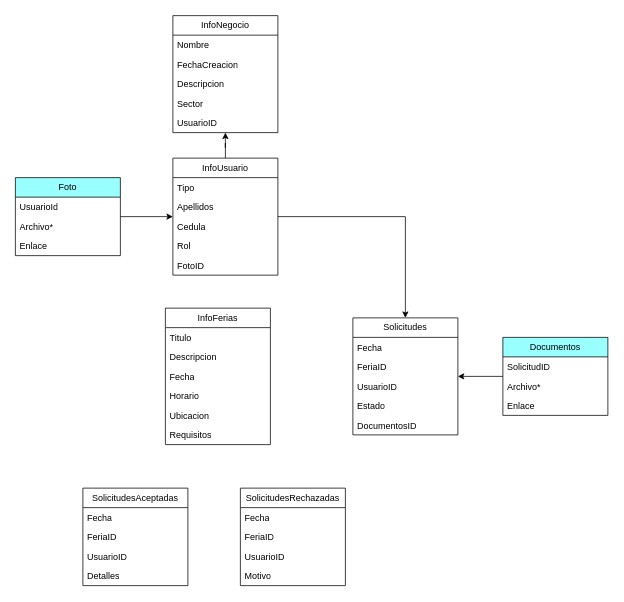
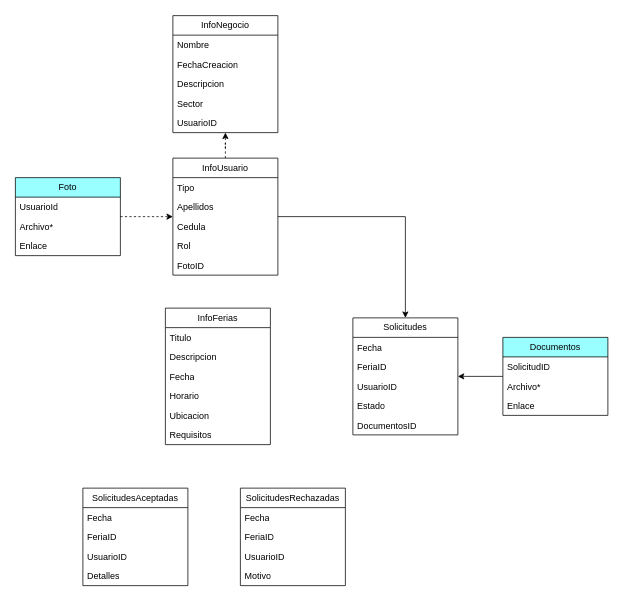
edge "InfoUsuario" -> "InfoNegocio": style solid -> dashed
edge "Foto" -> "InfoUsuario": style solid -> dashed
